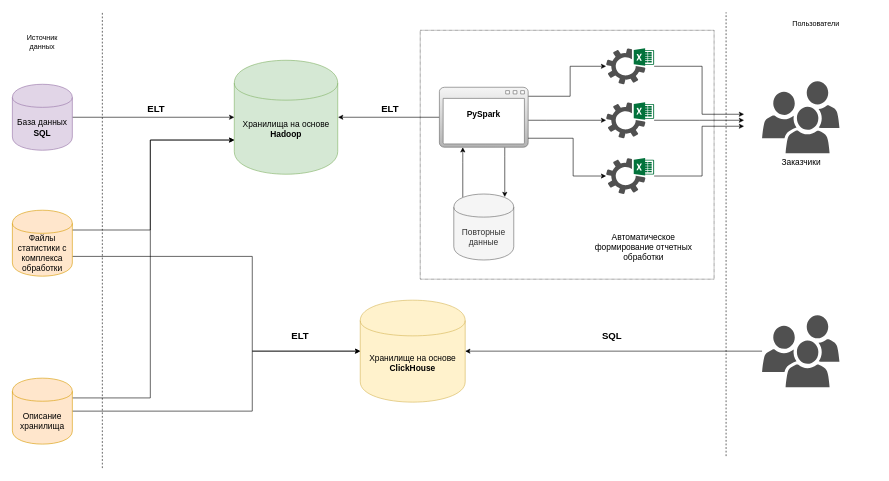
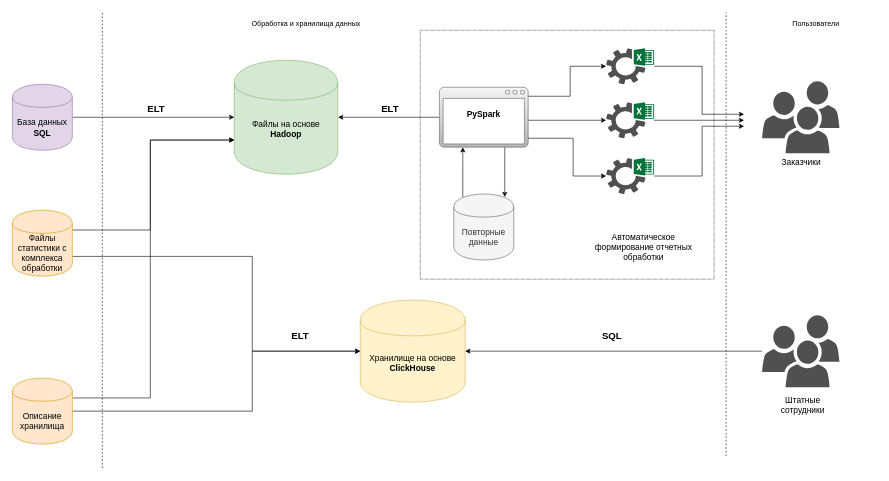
node "Обработка и хранилища данных": added
node "Источник данных": removed
node "Хранилища на основе Hadoop": label "Хранилища на основе Hadoop" -> "Файлы на основе Hadoop"
node "Штатные сотрудники": added
